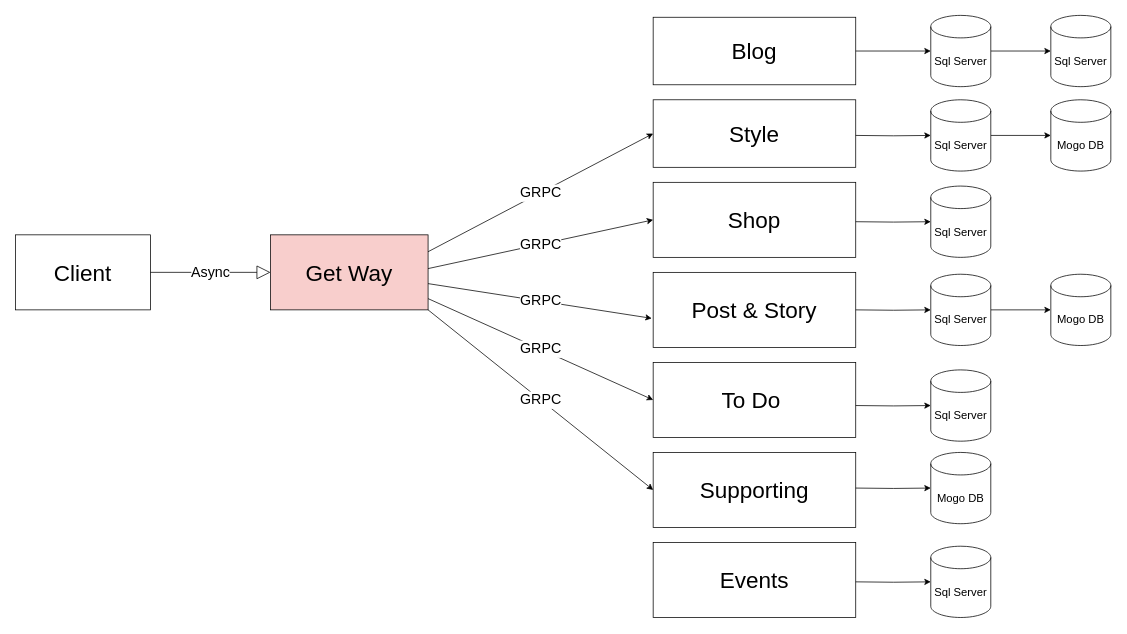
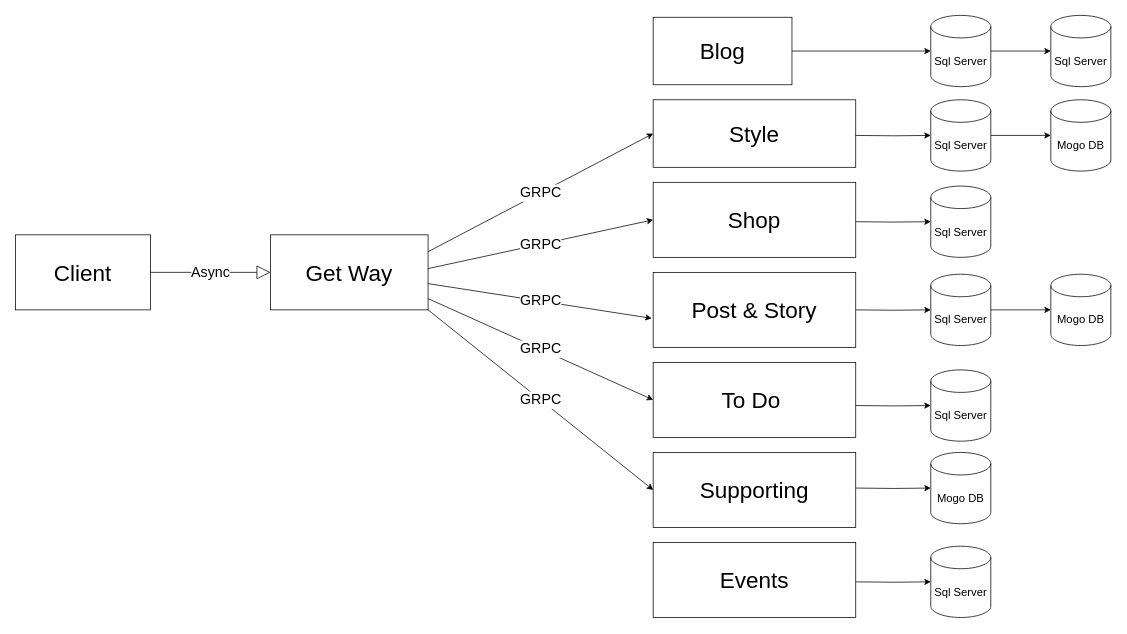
node "Blog": size 203x68 -> 139x68
node "Get Way": fillcolor #f8cecc -> #ffffff
